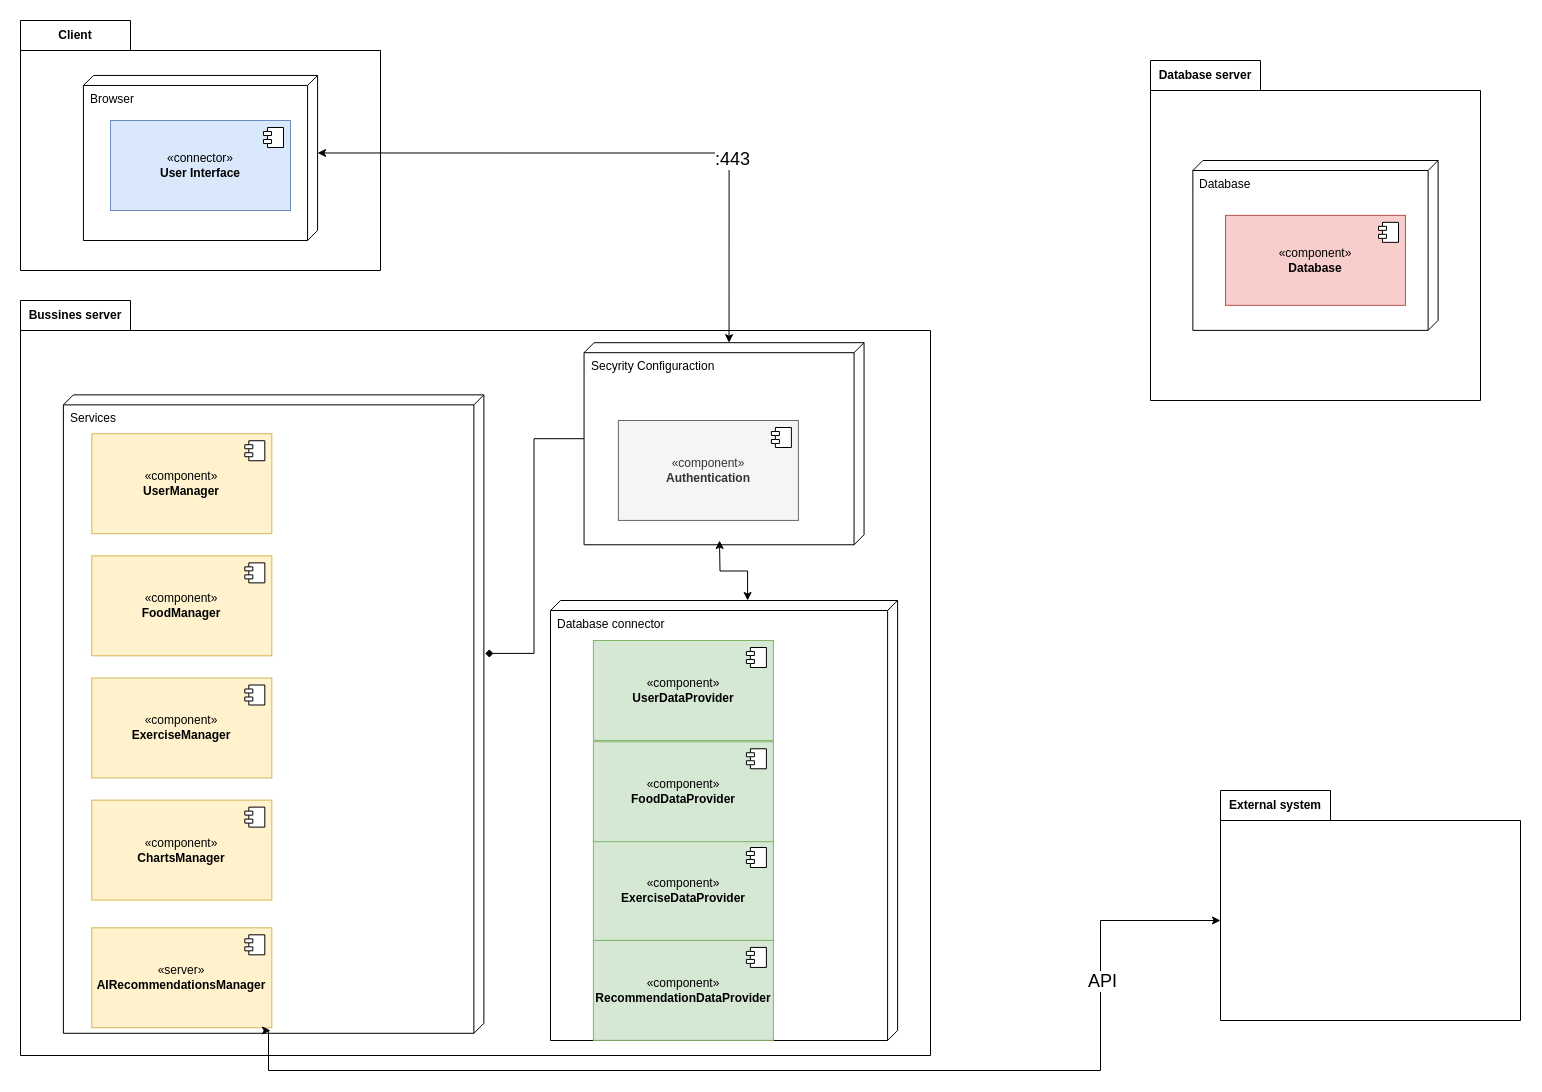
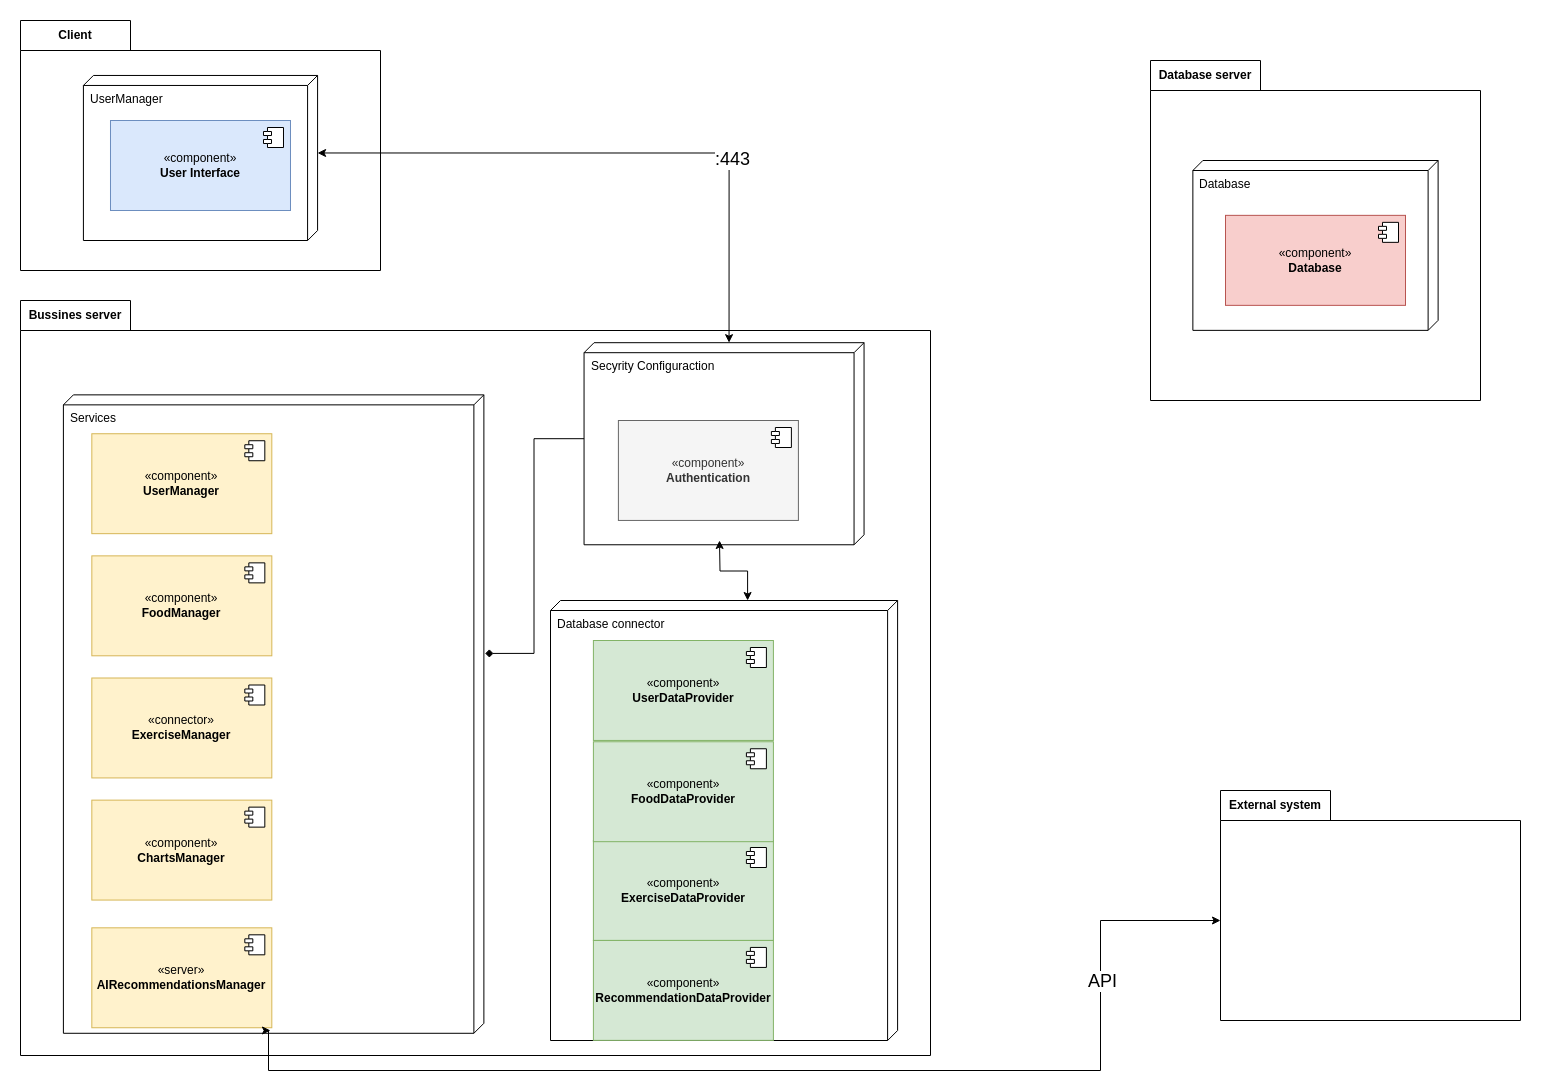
node "Browser": label "Browser" -> "UserManager"
node "«connector» User Interface": label "«connector» User Interface" -> "«component» User Interface"
node "«component» ExerciseManager": label "«component» ExerciseManager" -> "«connector» ExerciseManager"
